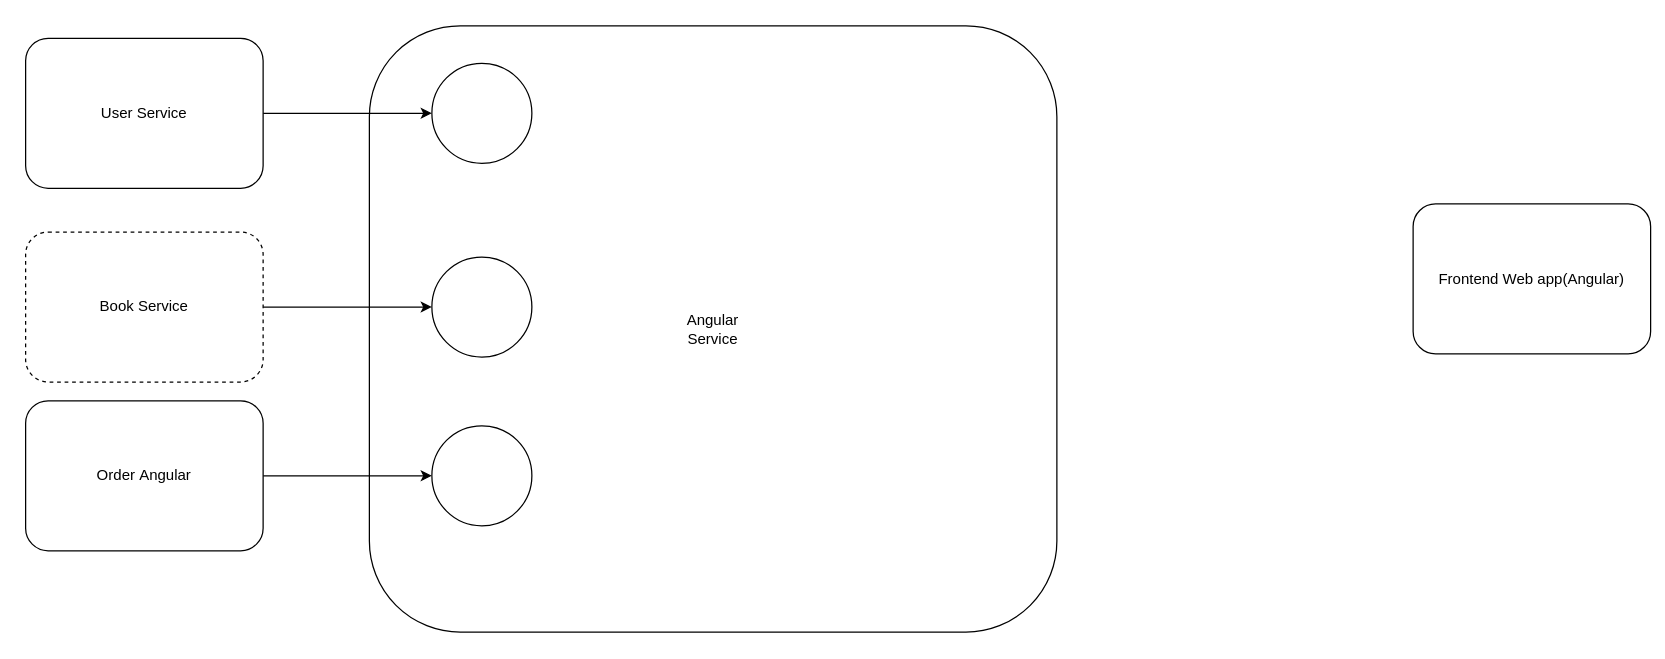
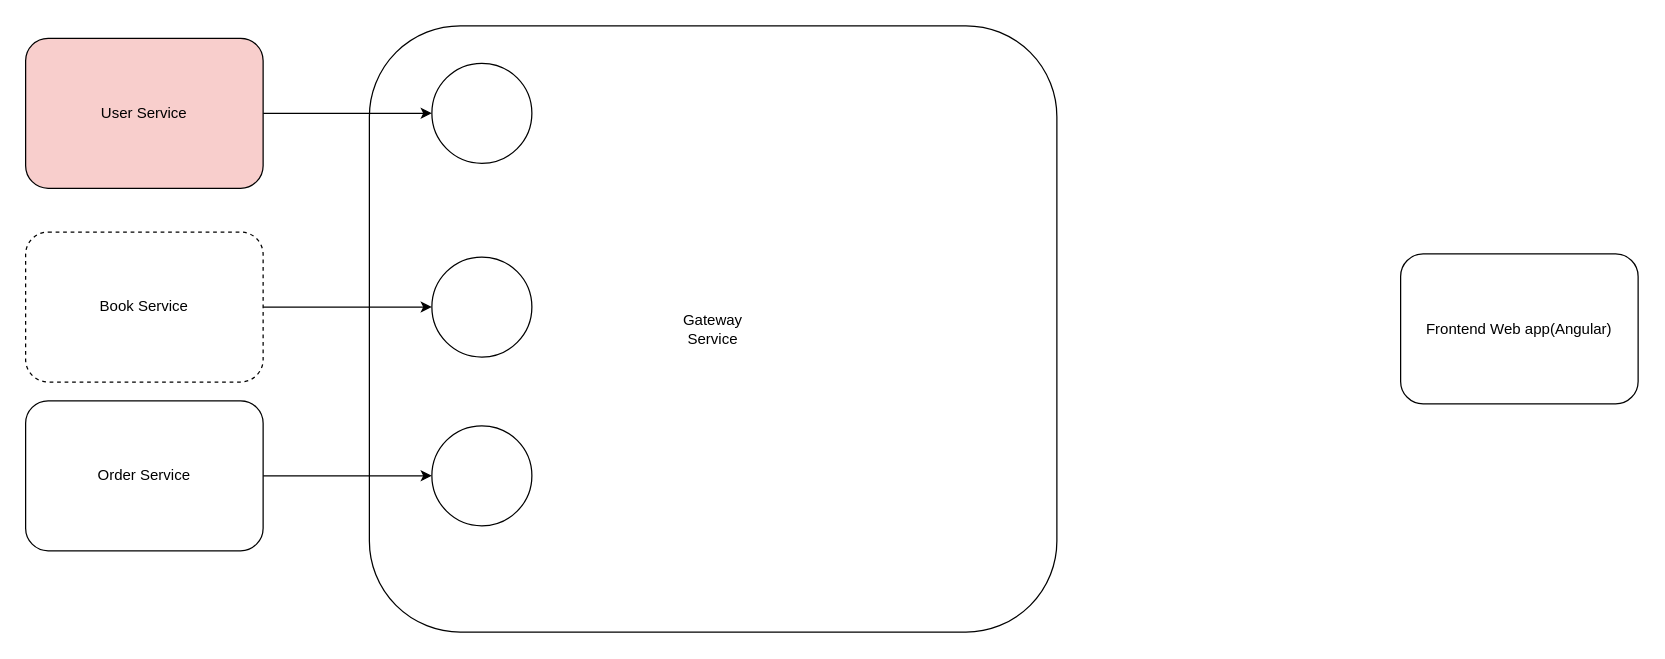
node "User Service": fillcolor #ffffff -> #f8cecc
node "Frontend Web app(Angular)": moved (1532, 279) -> (1519, 329)
node "Angular Service": label "Angular Service" -> "Gateway Service"
node "Order Angular": label "Order Angular" -> "Order Service"
